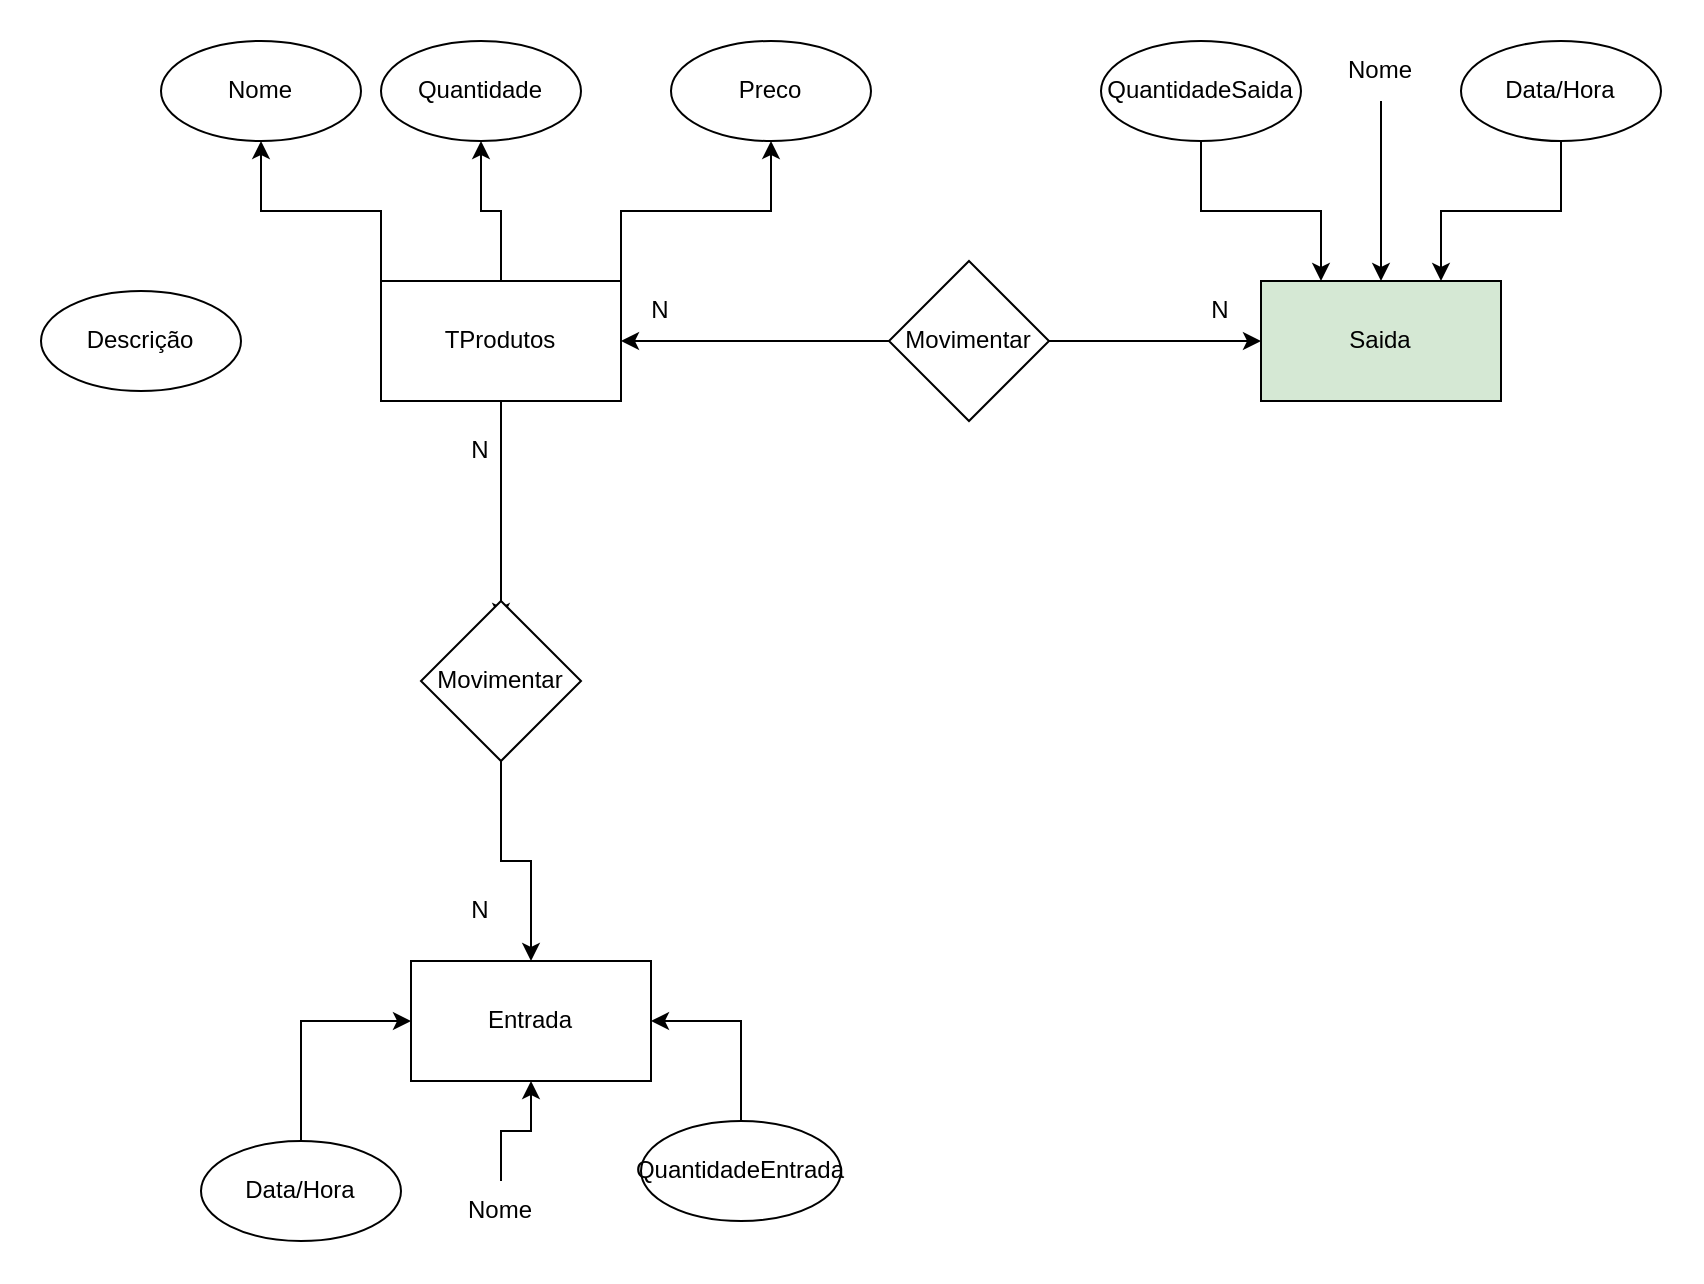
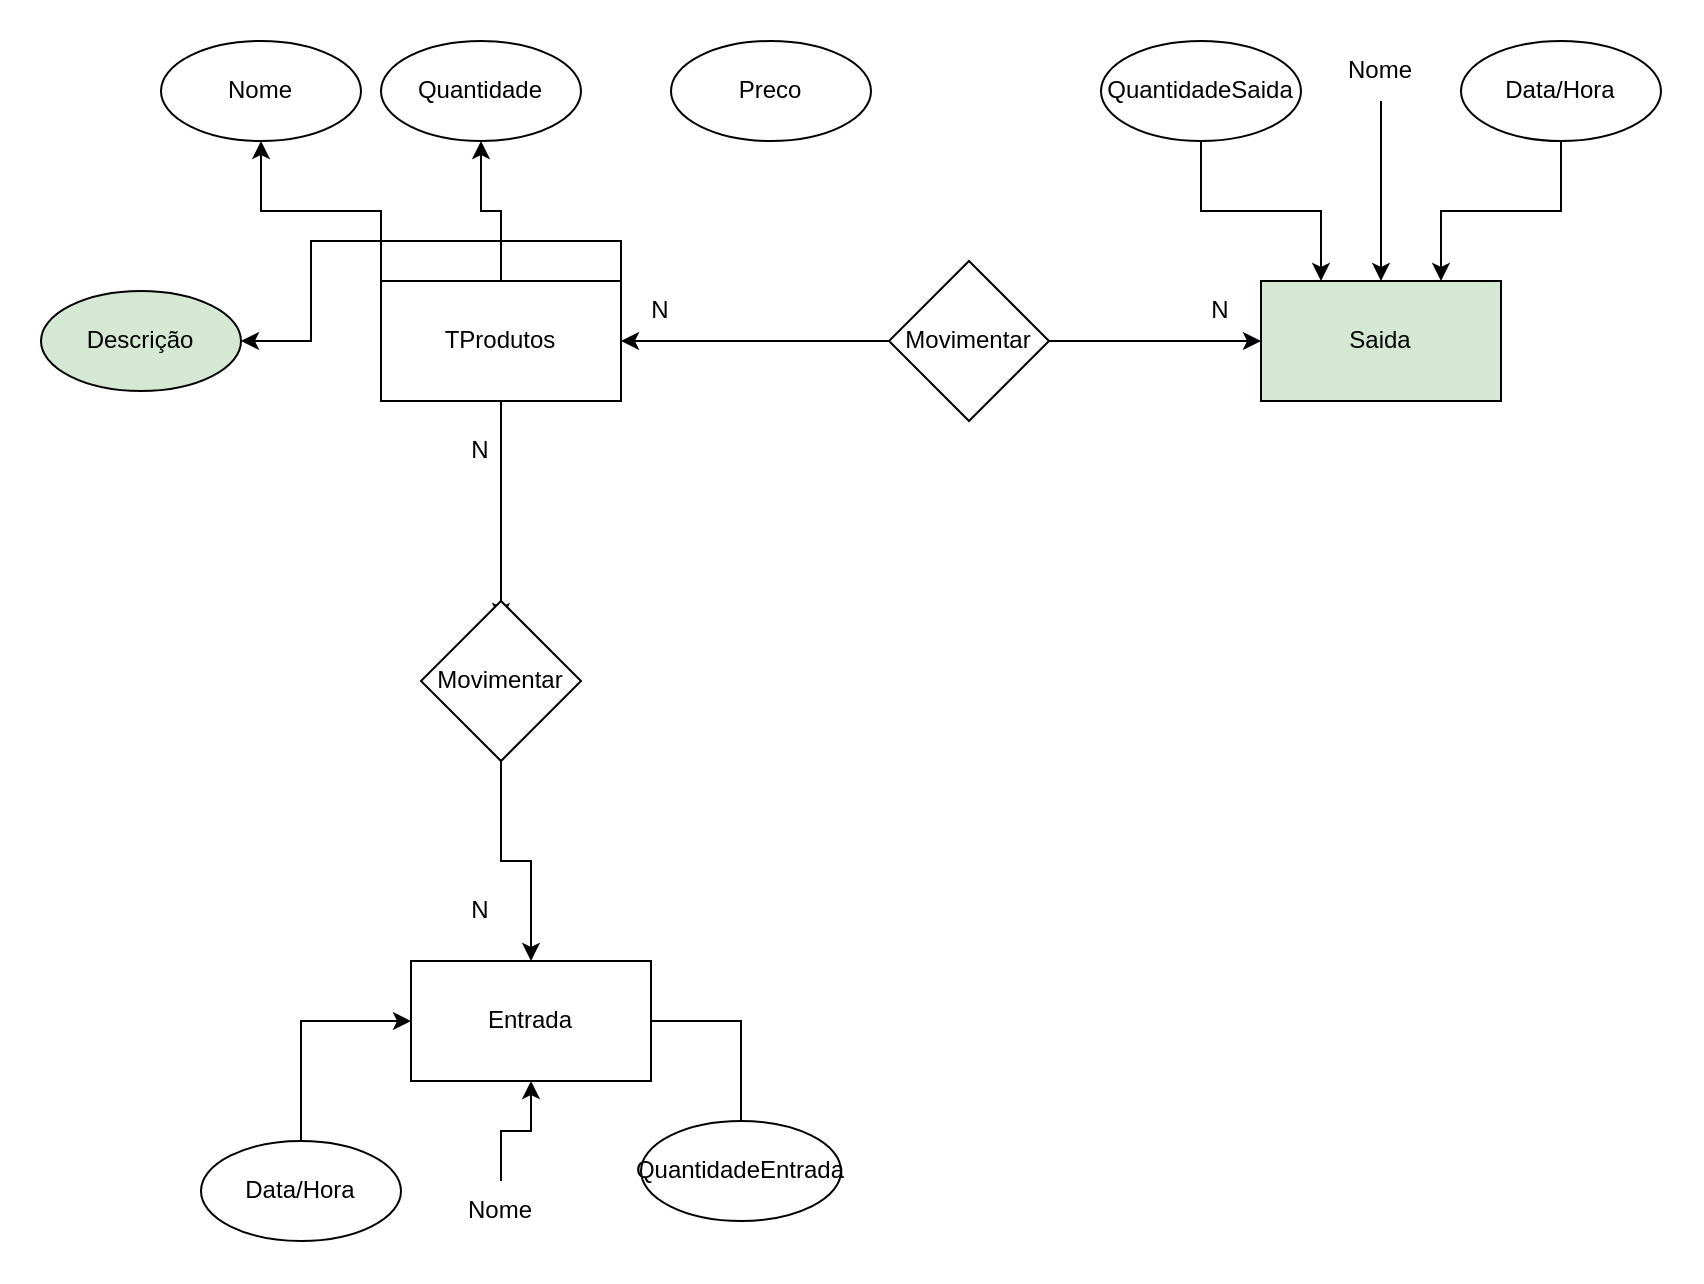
edge "TProdutos" -> "Preco": now "TProdutos" -> "Descrição"
node "Descrição": fillcolor #ffffff -> #d5e8d4
edge "QuantidadeEntrada" -> "Entrada": arrowhead classic -> none
